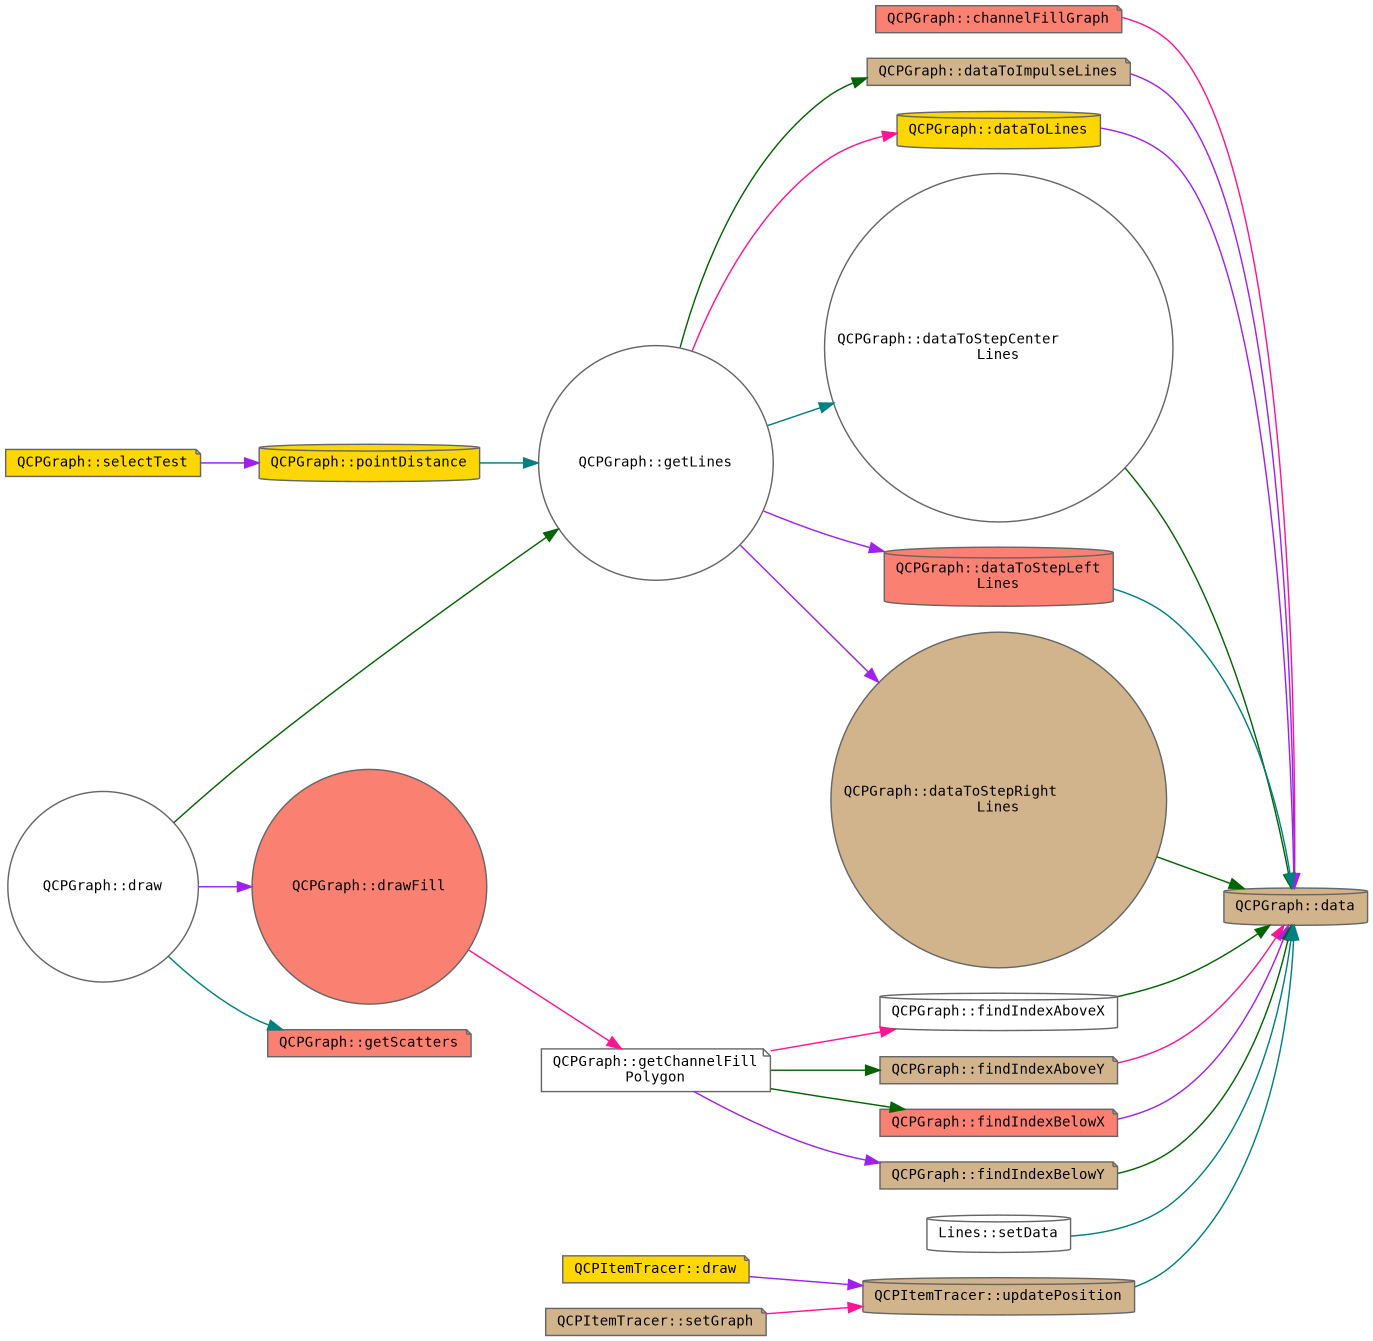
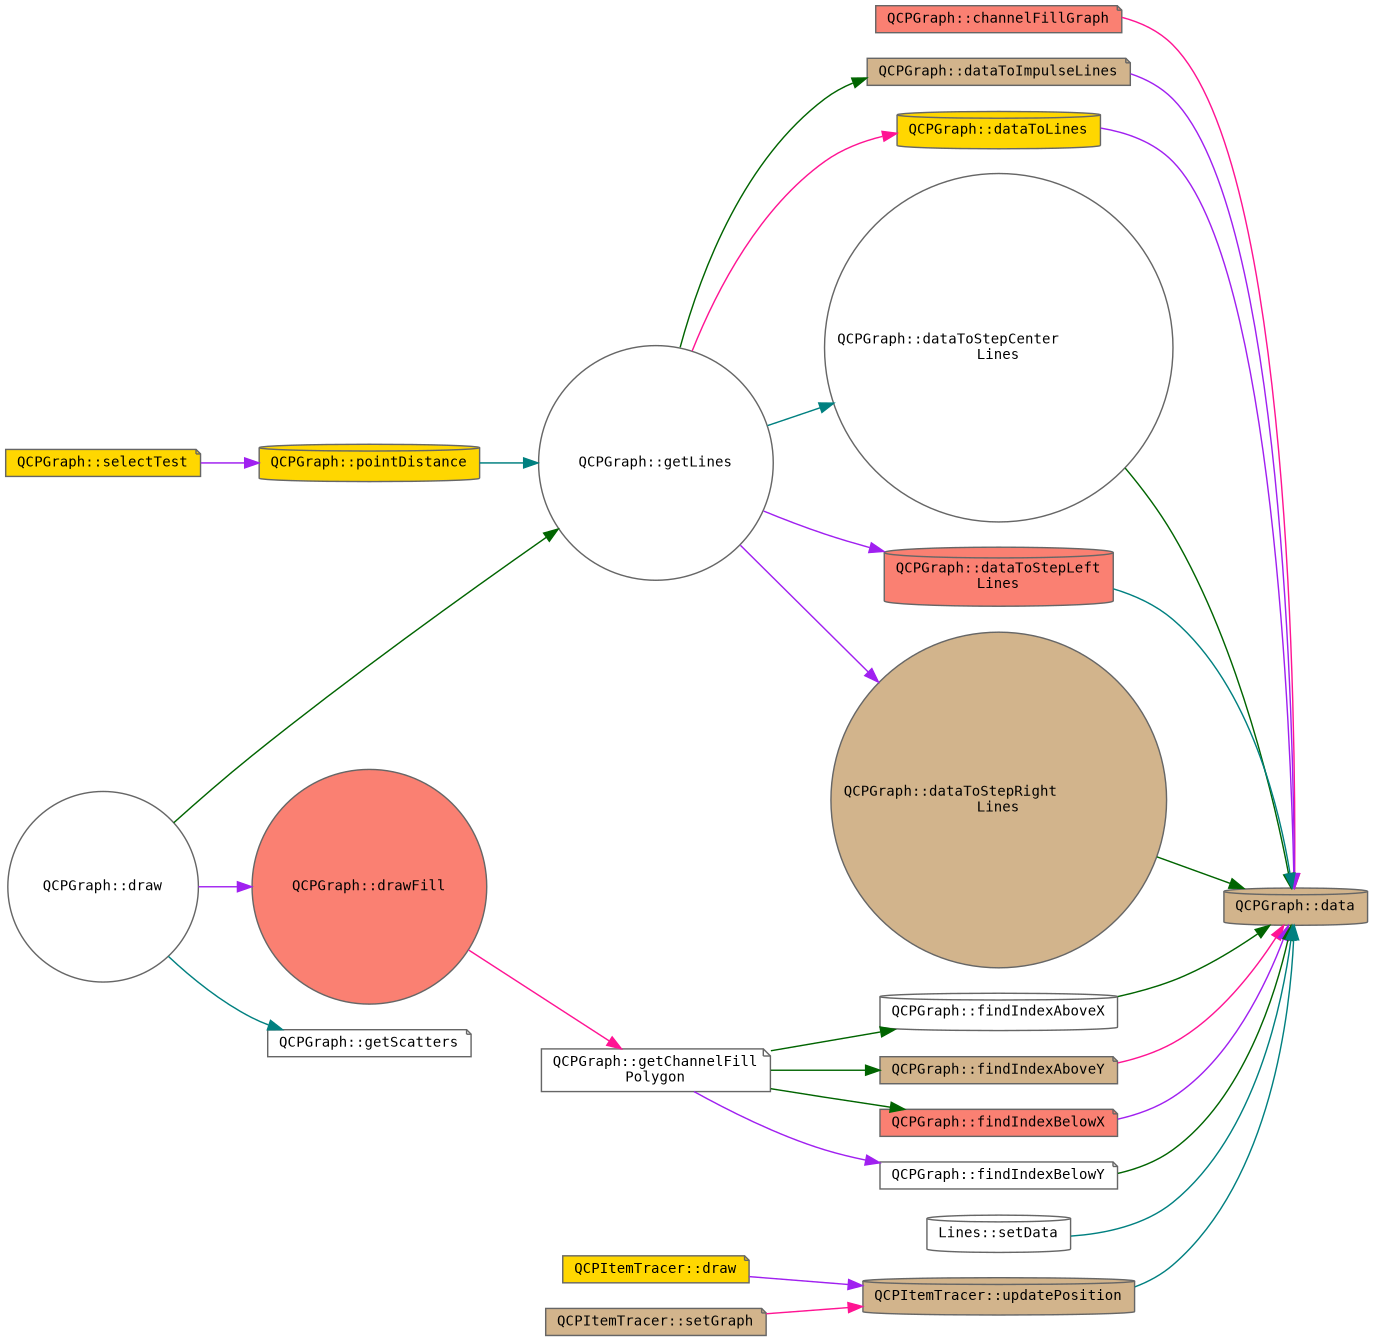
edge "QCPGraph::getChannelFill Polygon" -> "QCPGraph::findIndexAboveX": color deeppink -> darkgreen
node "QCPGraph::getScatters": fillcolor salmon -> white
node "QCPGraph::findIndexBelowY": fillcolor tan -> white
